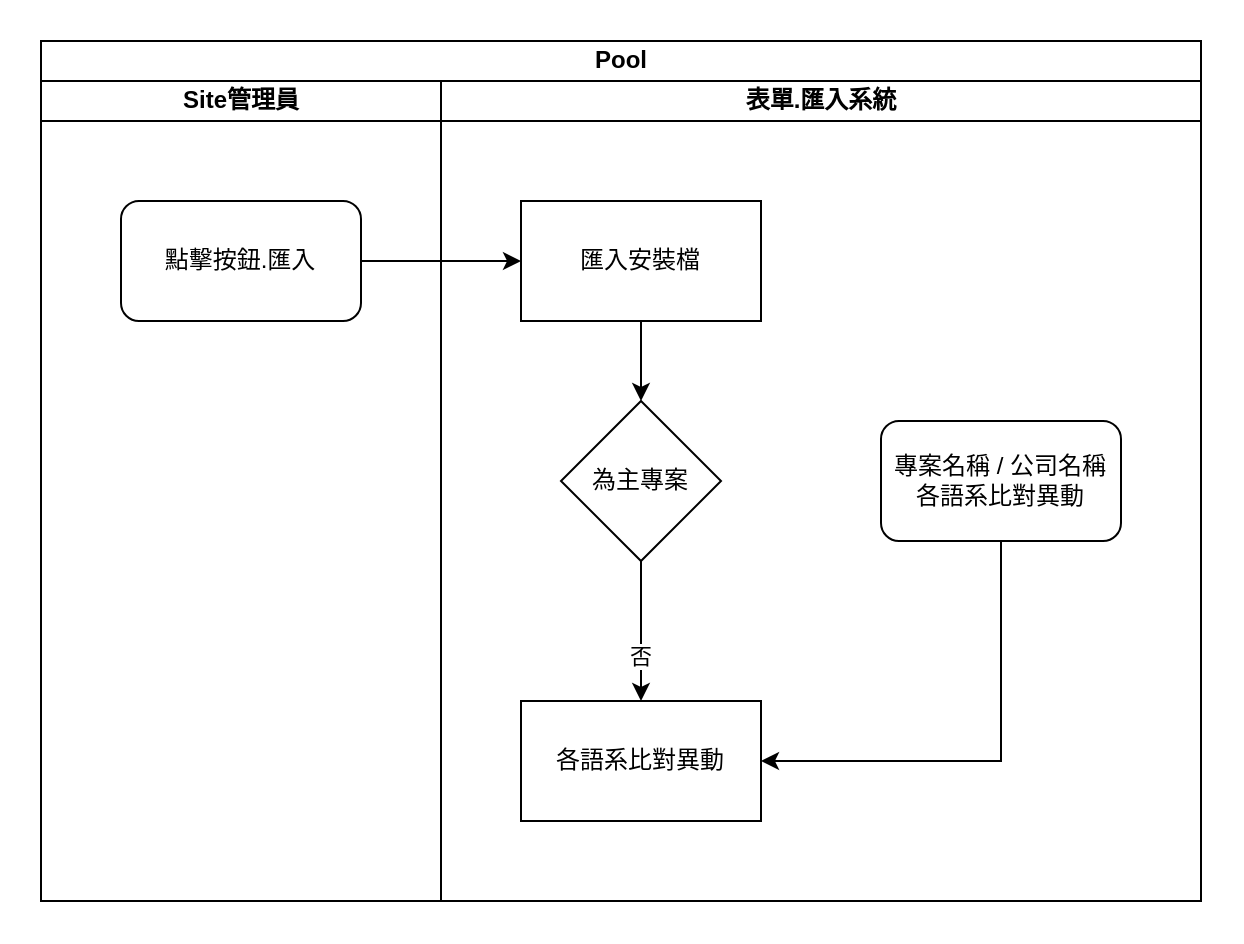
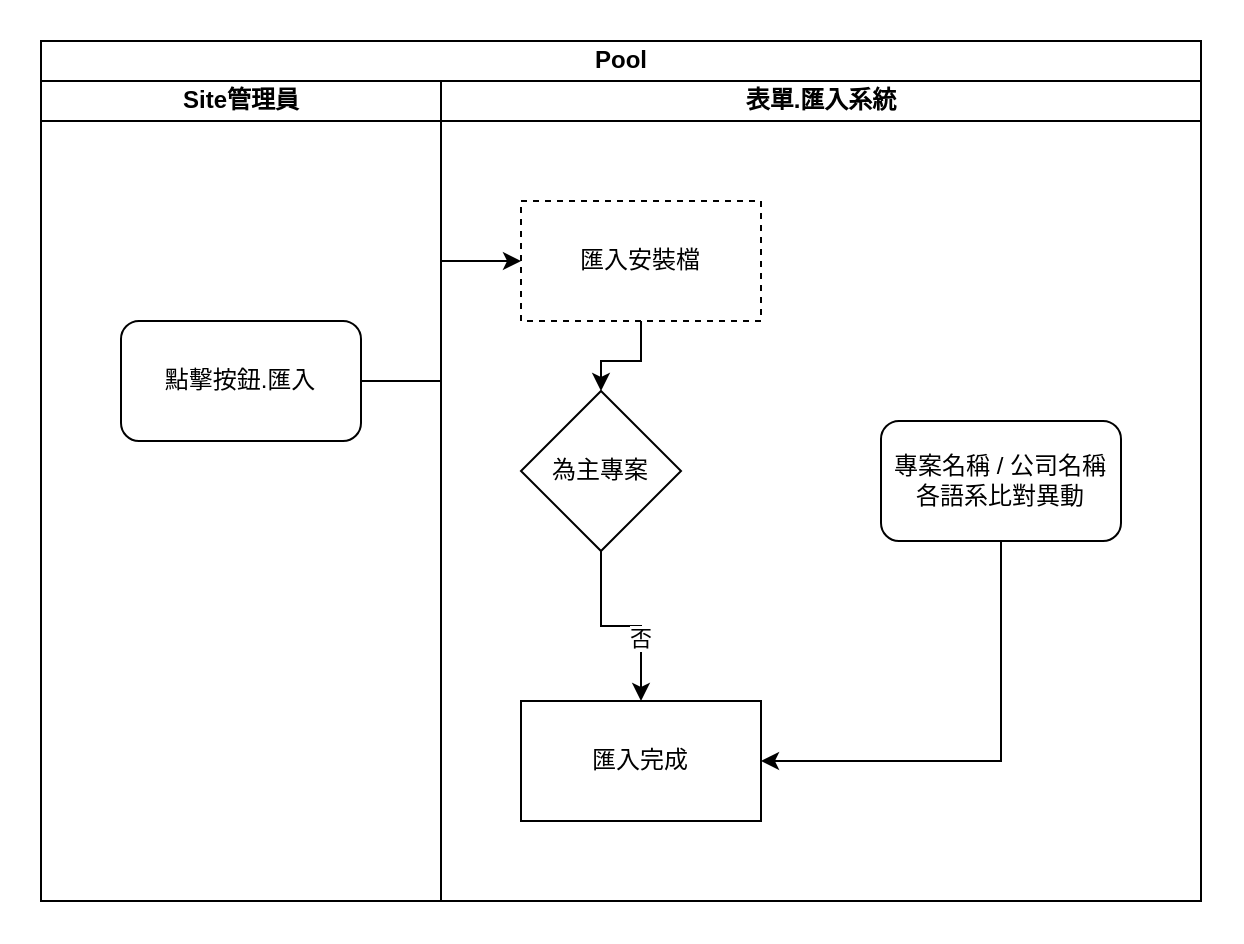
node "點擊按鈕.匯入": moved (241, 261) -> (241, 381)
node "匯入安裝檔": style solid -> dashed
node "為主專案": moved (641, 481) -> (601, 471)
node "各語系比對異動": label "各語系比對異動" -> "匯入完成"
